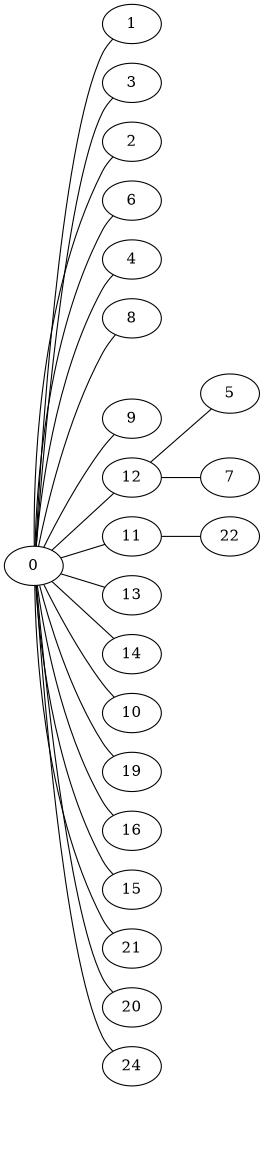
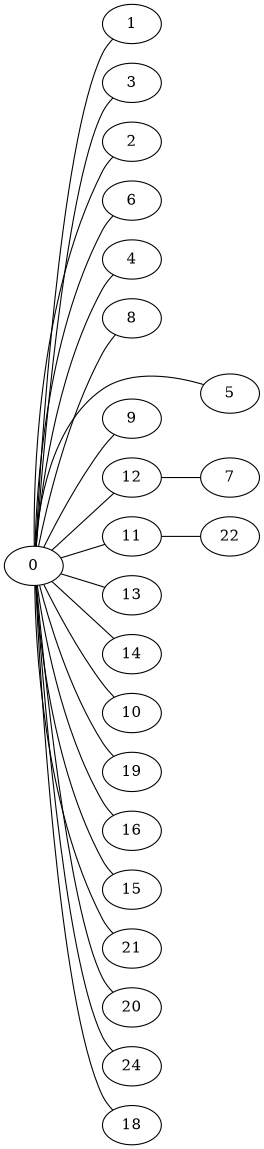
edge "5" -- "12": now "5" -- "0"
node "18": added
